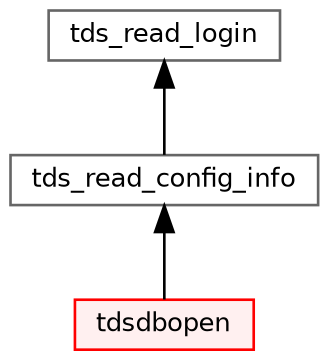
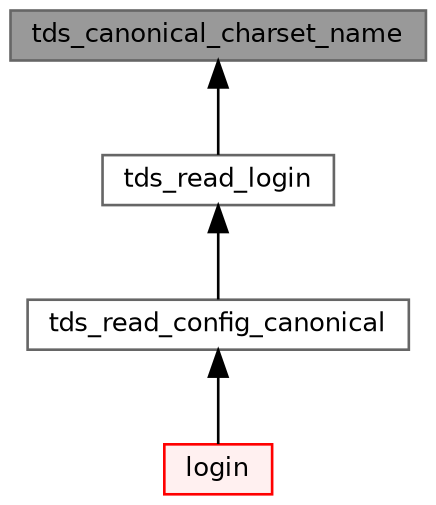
node "tds_canonical_charset_name": added
node "tds_read_config_info": label "tds_read_config_info" -> "tds_read_config_canonical"
node "tdsdbopen": label "tdsdbopen" -> "login"
